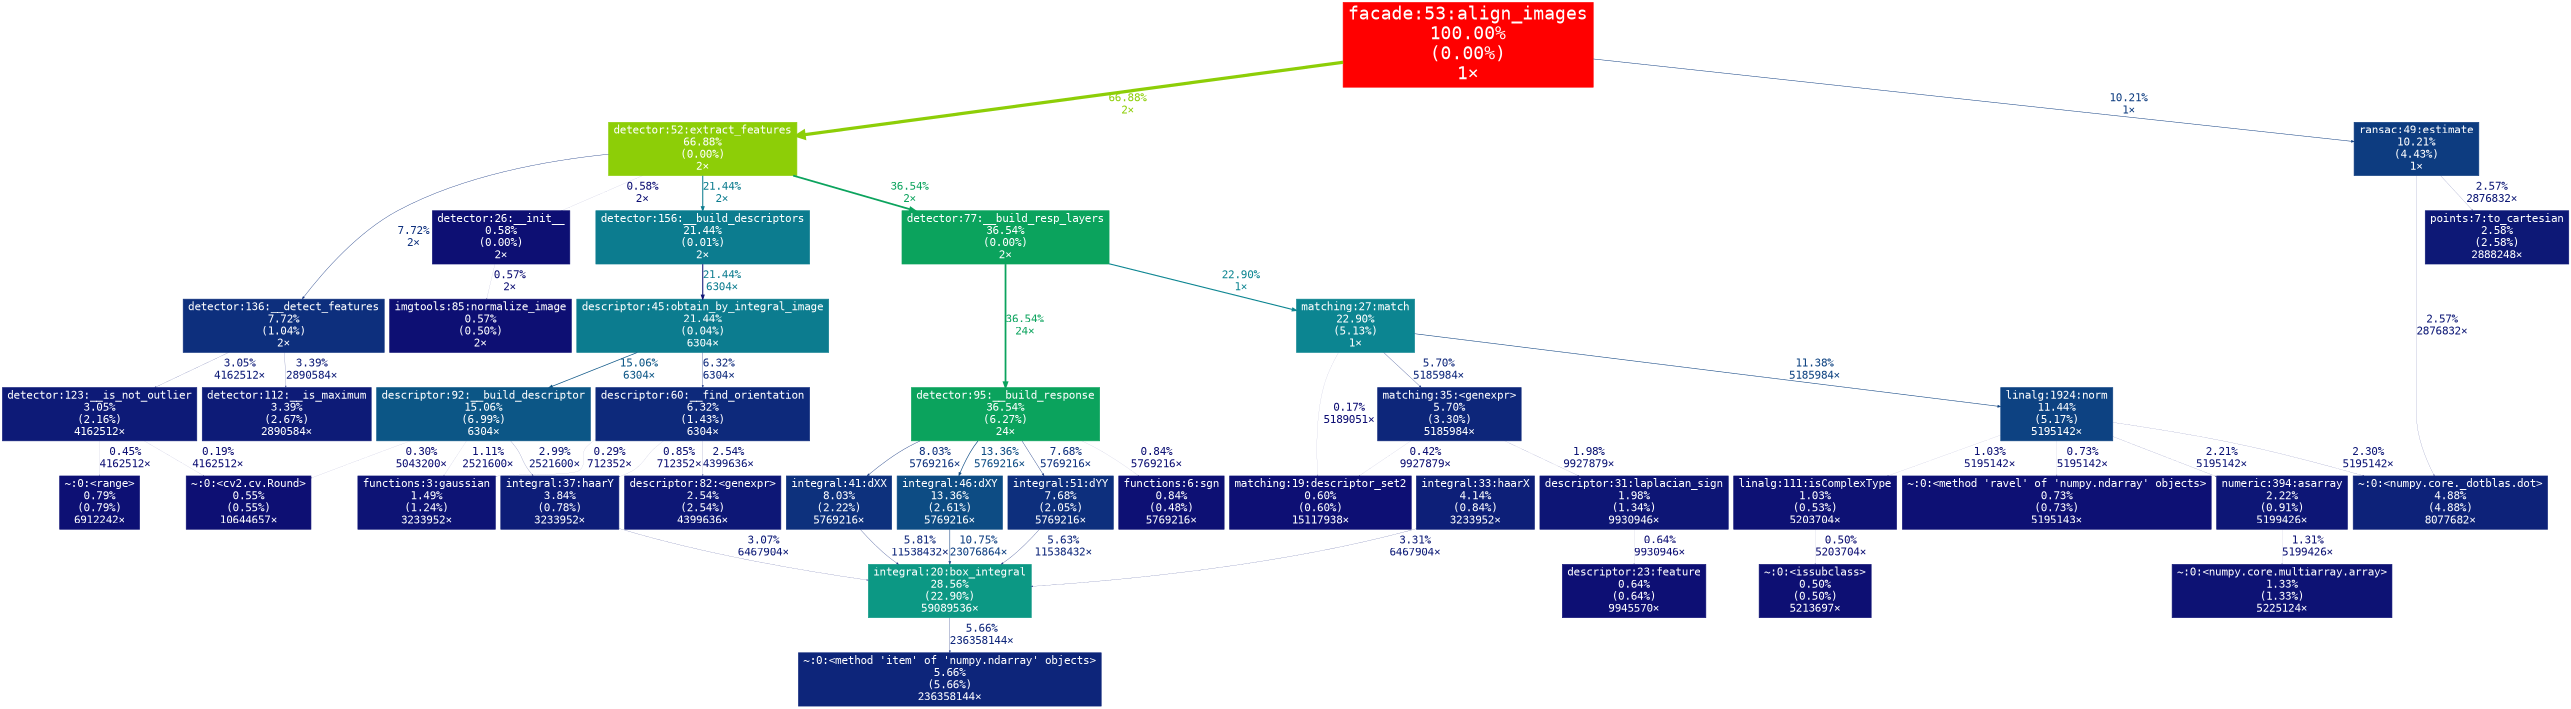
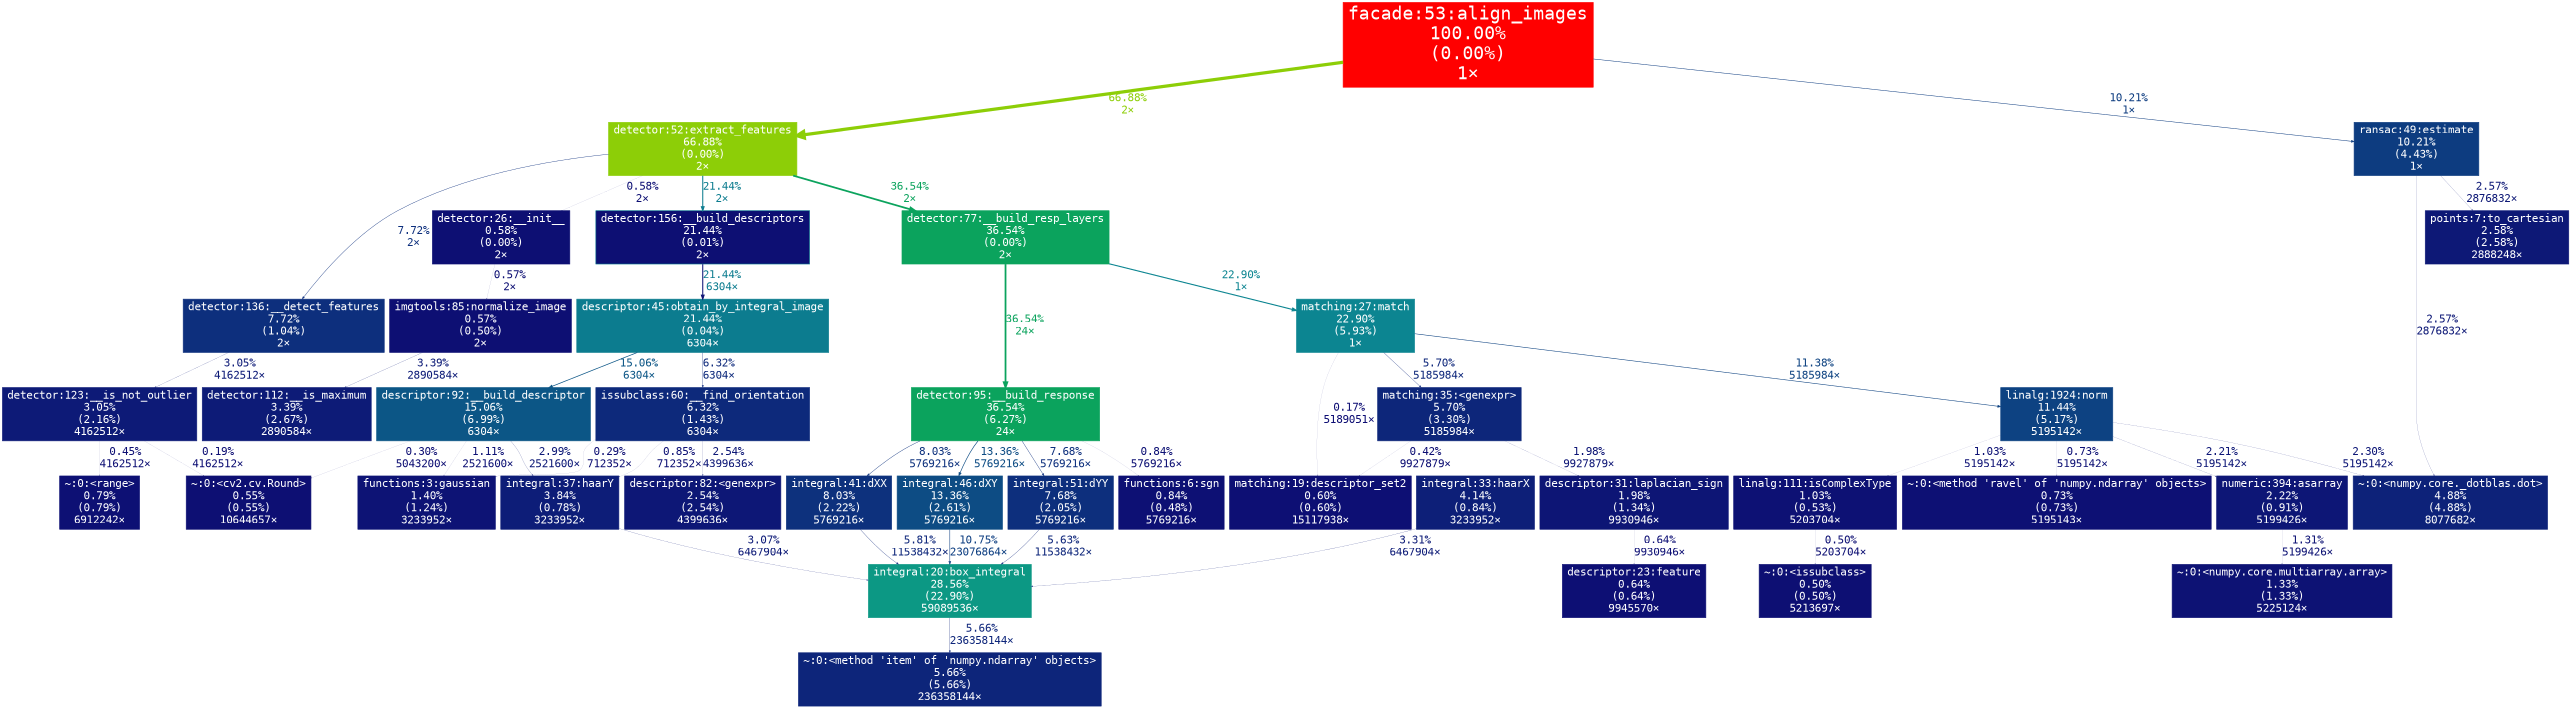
node "detector:156:__build_descriptors 21.44% (0.01%) 2×": fillcolor #0c7c8f -> #0d0f73
node "matching:27:match 22.90% (5.13%) 1×": label "matching:27:match 22.90% (5.13%) 1×" -> "matching:27:match 22.90% (5.93%) 1×"
edge "detector:136:__detect_features 7.72% (1.04%) 2×" -> "detector:112:__is_maximum 3.39% (2.67%) 2890584×": now "imgtools:85:normalize_image 0.57% (0.50%) 2×" -> "detector:112:__is_maximum 3.39% (2.67%) 2890584×"
node "descriptor:60:__find_orientation 6.32% (1.43%) 6304×": label "descriptor:60:__find_orientation 6.32% (1.43%) 6304×" -> "issubclass:60:__find_orientation 6.32% (1.43%) 6304×"
node "functions:3:gaussian 1.49% (1.24%) 3233952×": label "functions:3:gaussian 1.49% (1.24%) 3233952×" -> "functions:3:gaussian 1.40% (1.24%) 3233952×"
